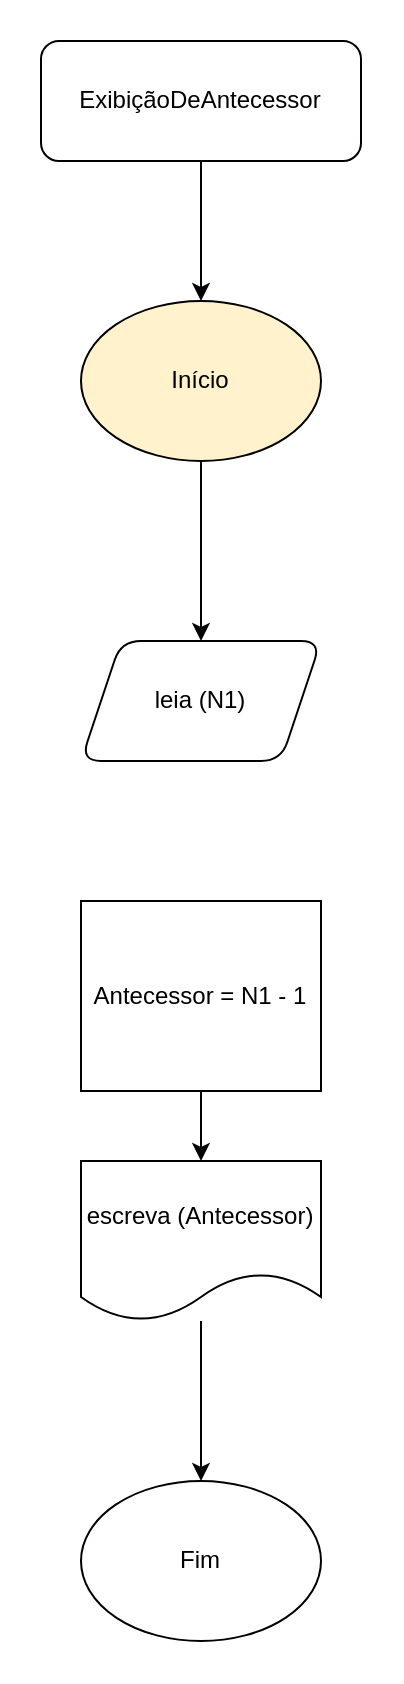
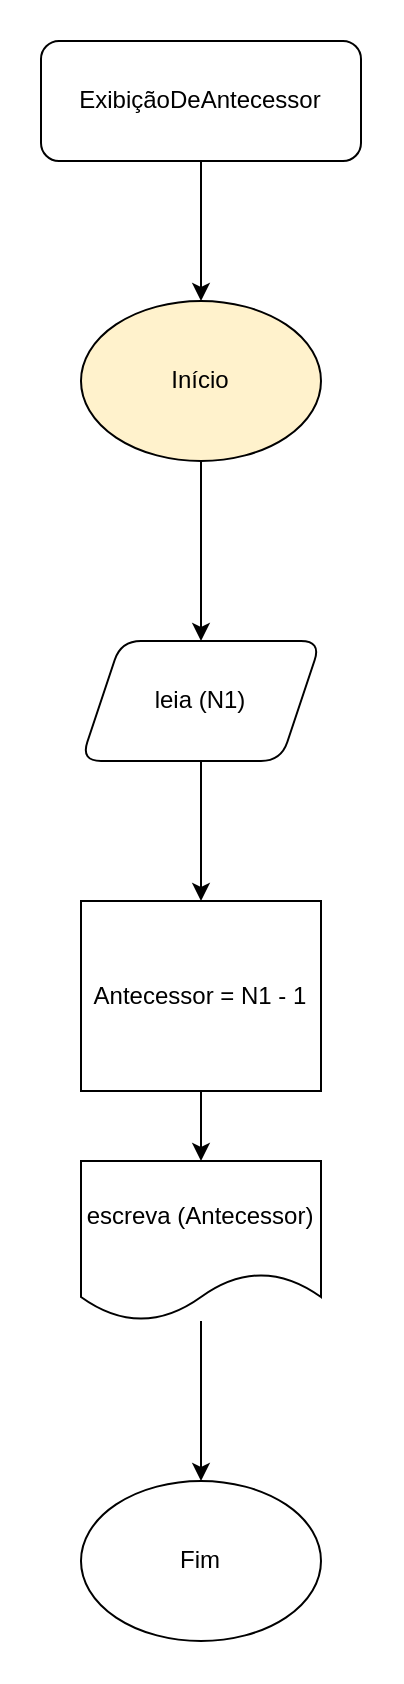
edge "leia (N1)" -> "Antecessor = N1 - 1": added
